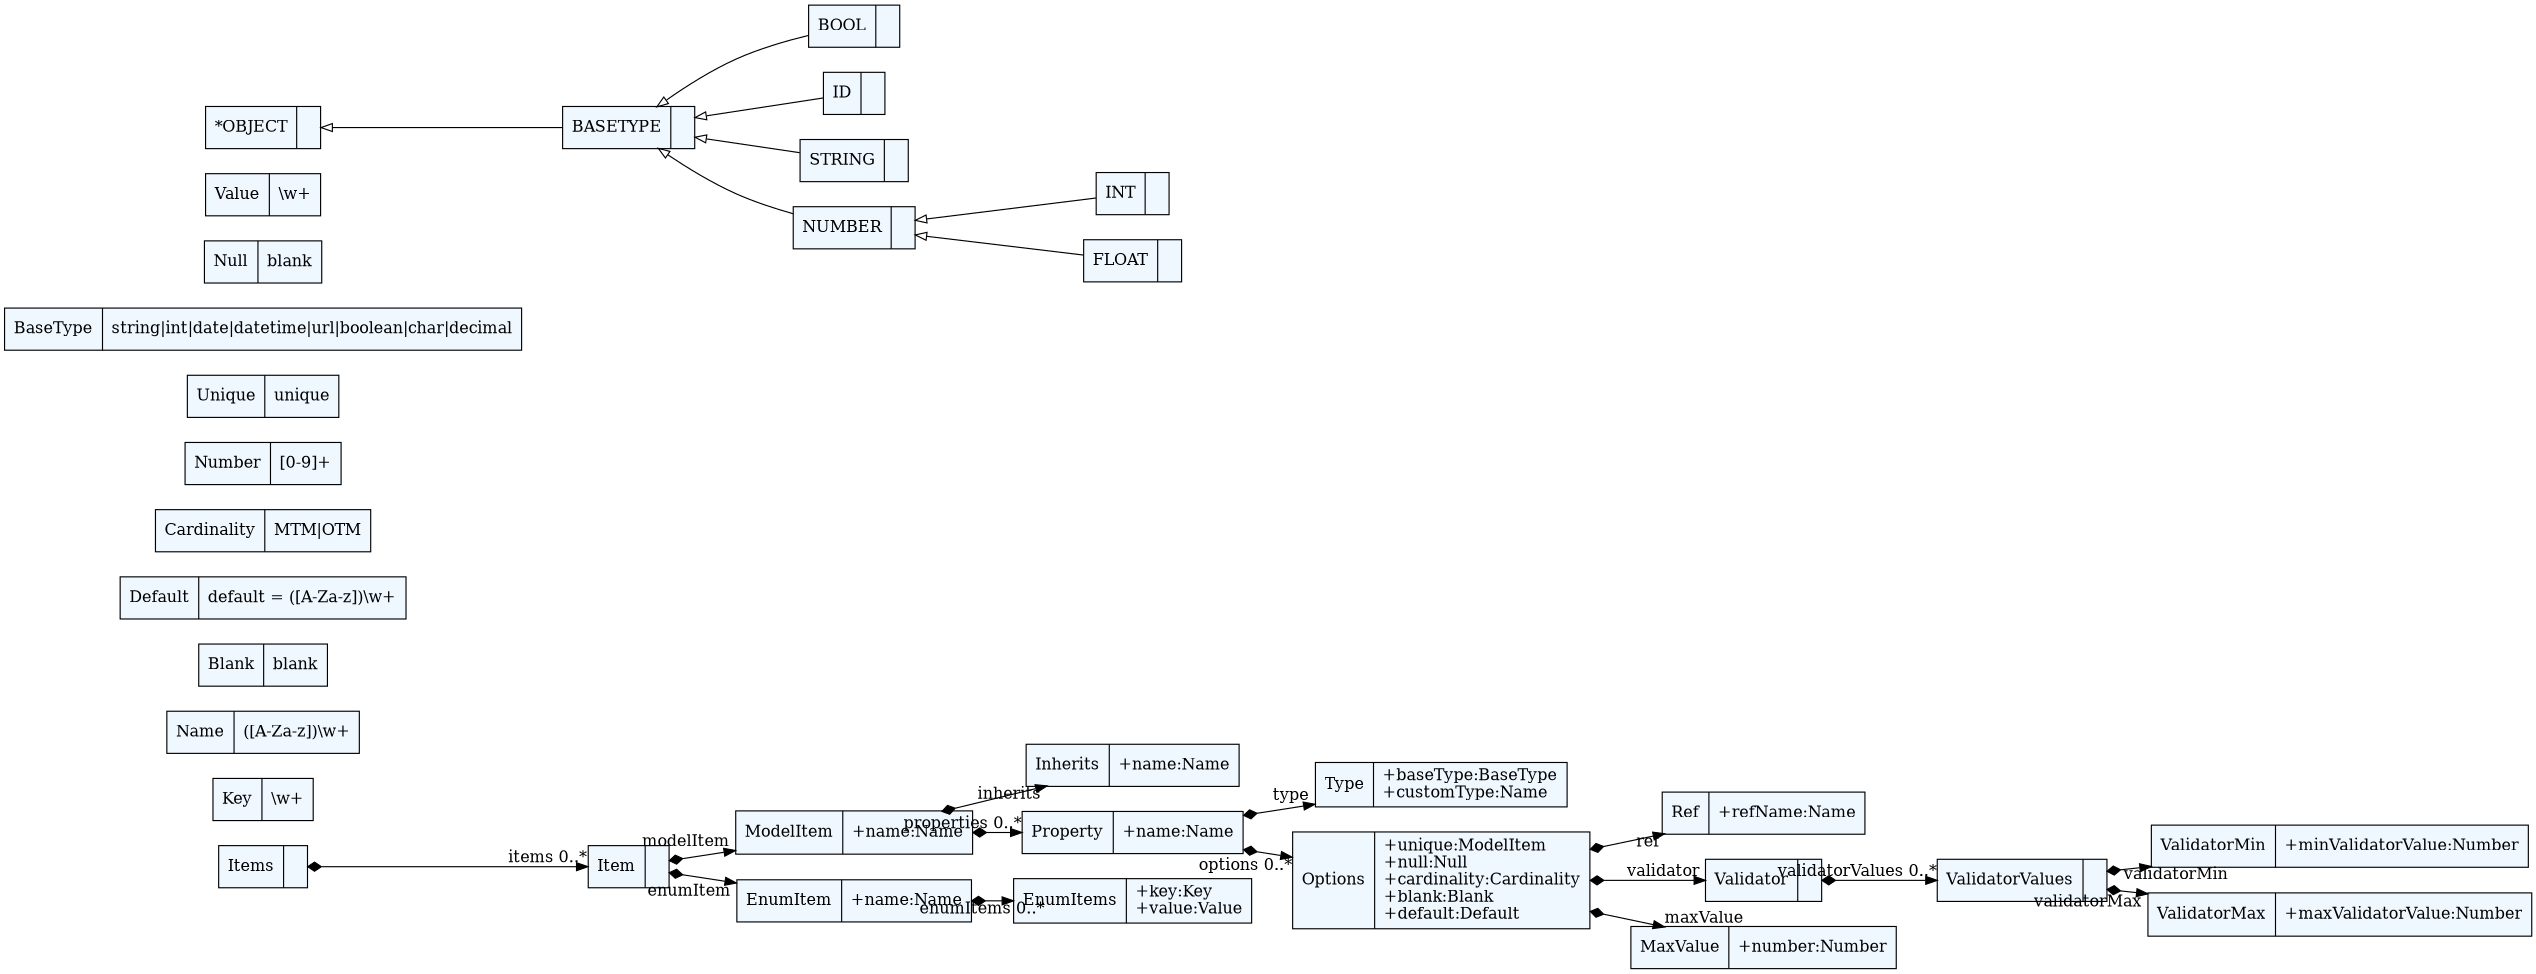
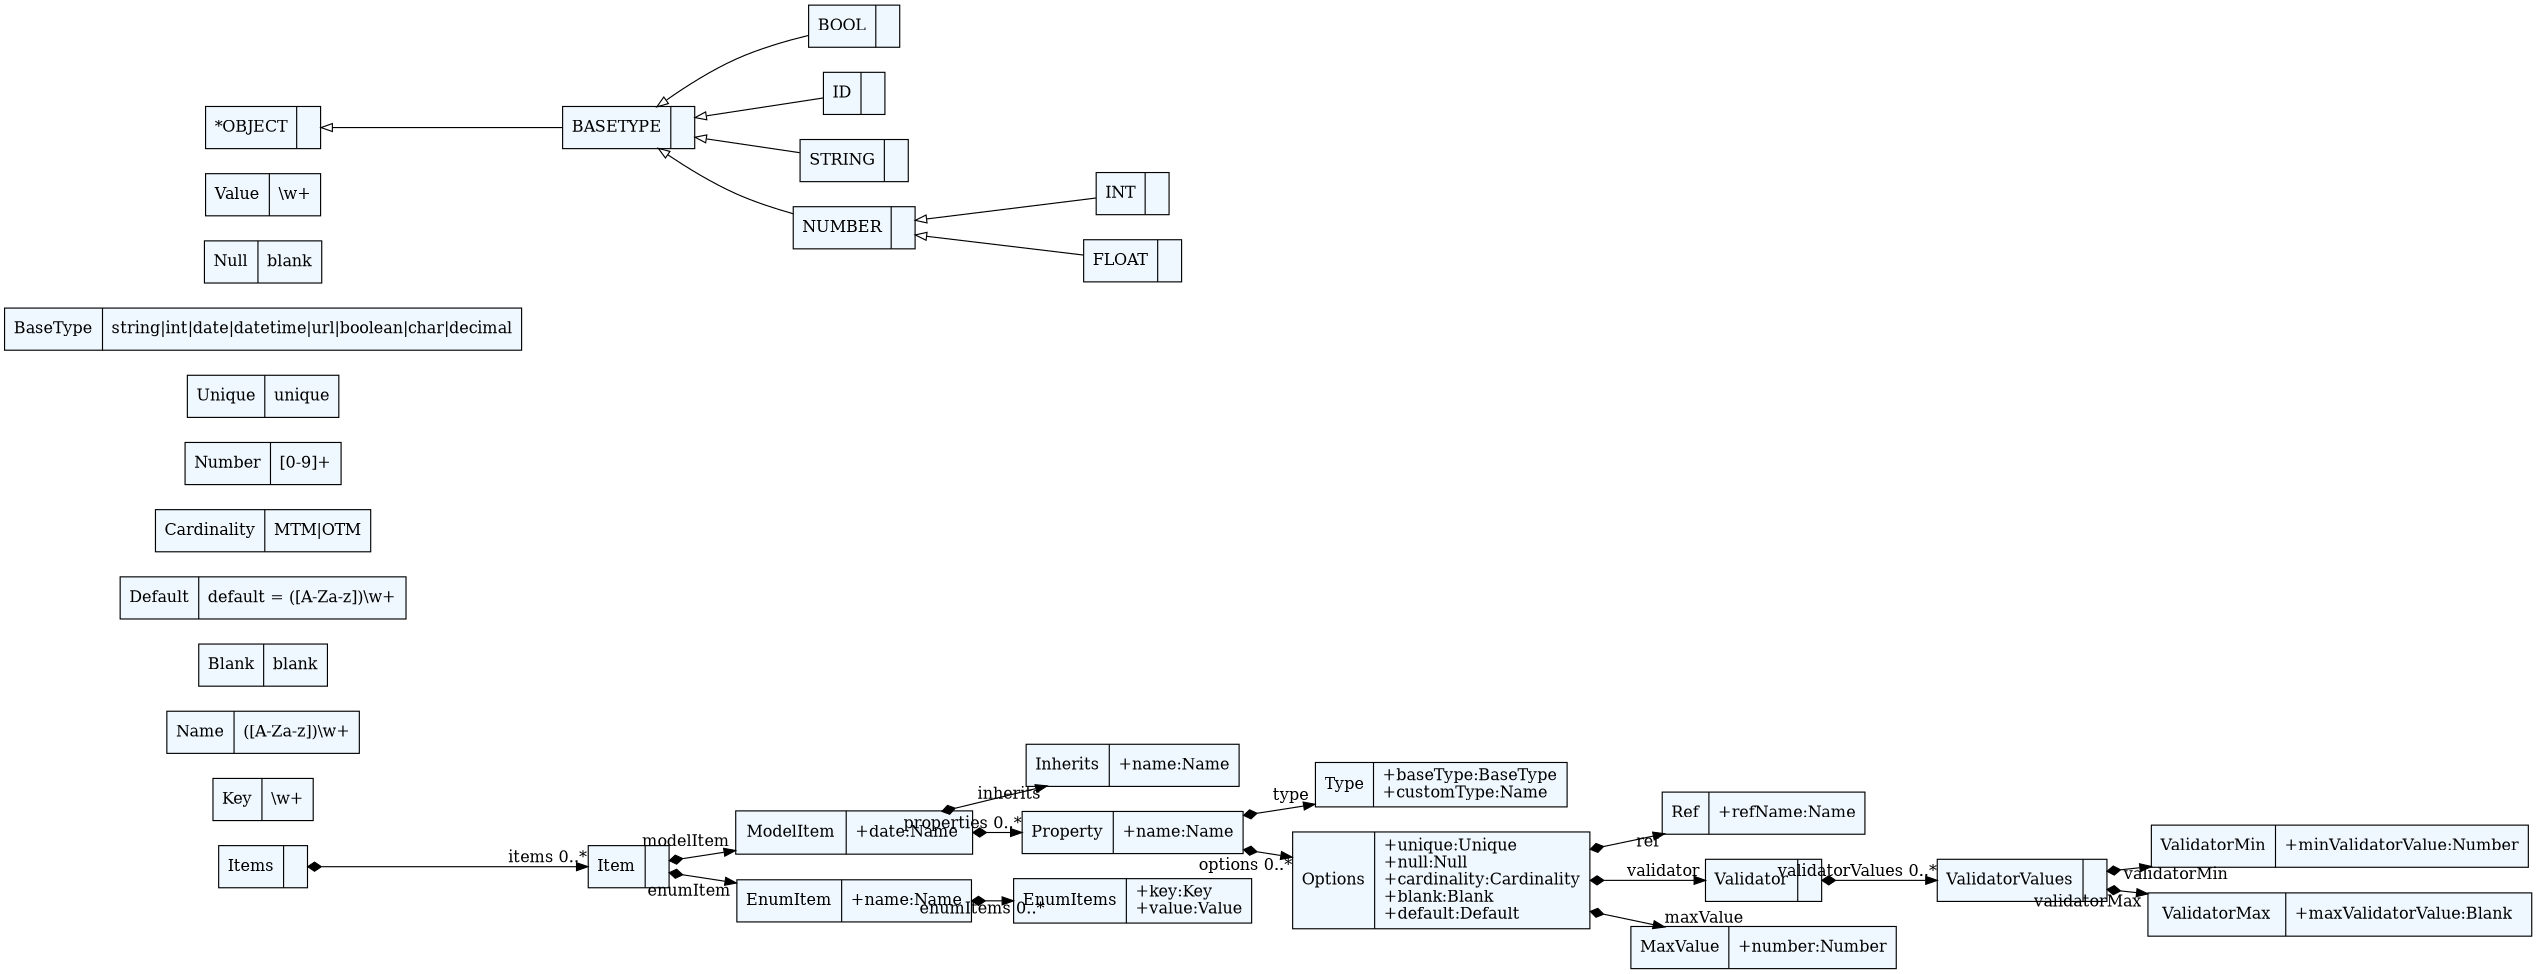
node "ModelItem": text "+name:Name" -> "+date:Name"
node "Options": text "+unique:ModelItem" -> "+unique:Unique"
node "ValidatorMax": text "+maxValidatorValue:Number" -> "+maxValidatorValue:Blank"
